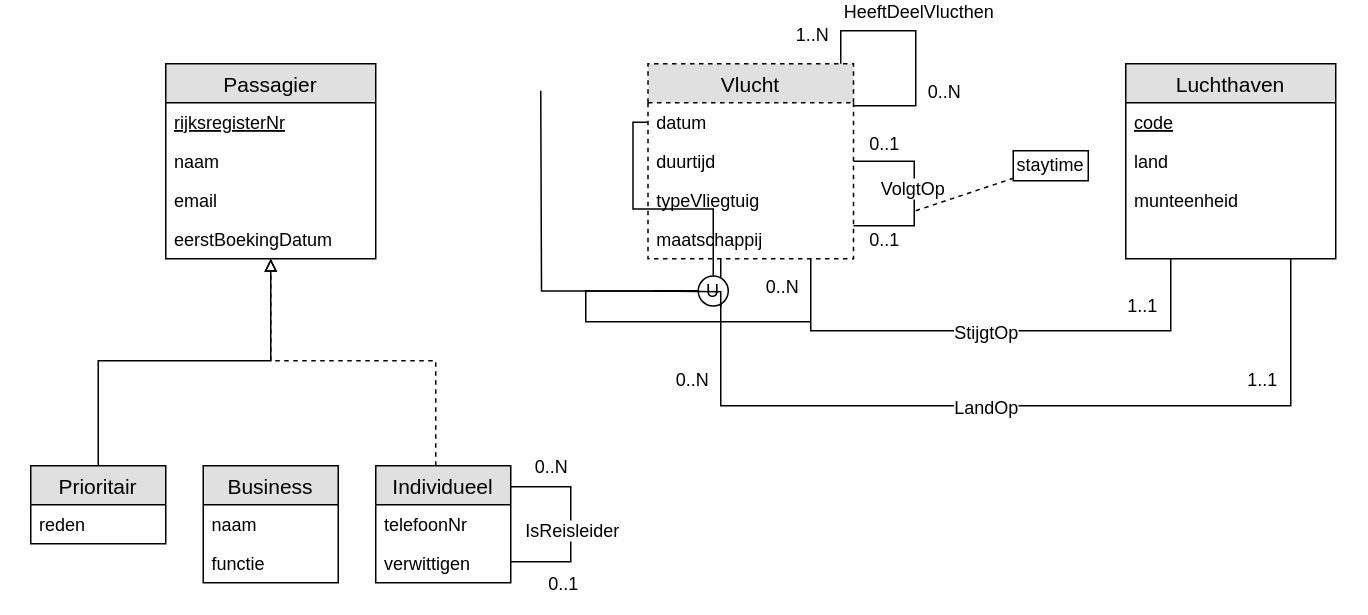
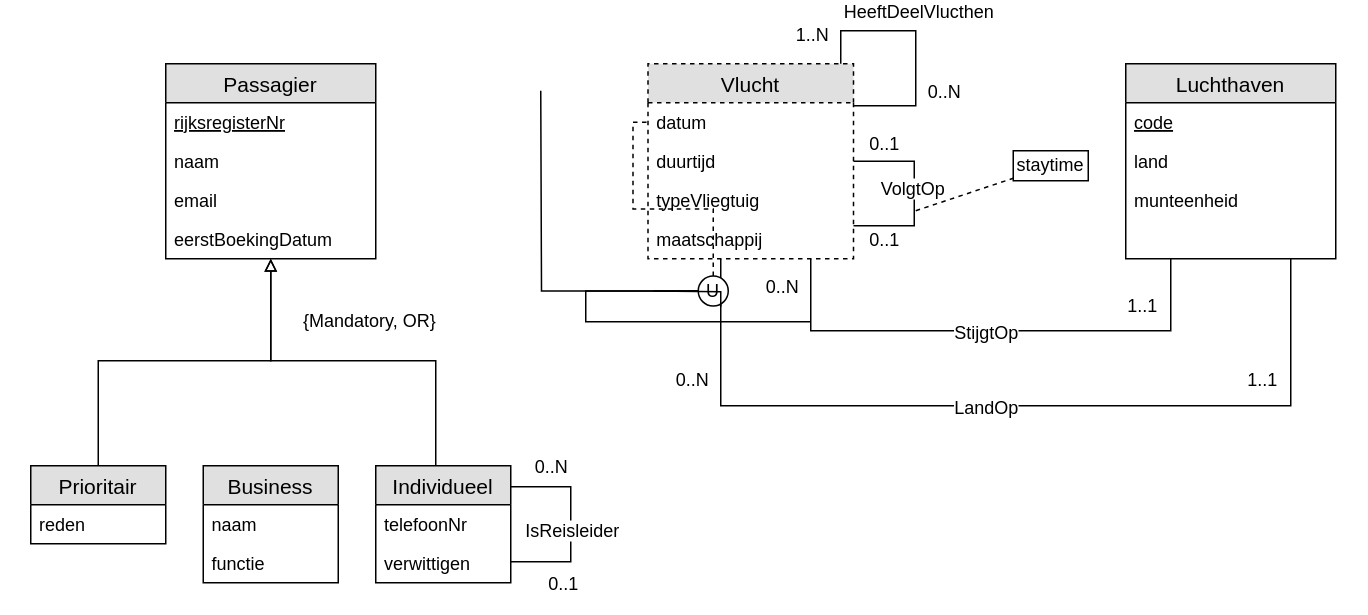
edge "datum" -- "U": style solid -> dashed
node "{Mandatory, OR}": added
edge "Individueel" -> "Passagier": style dashed -> solid
